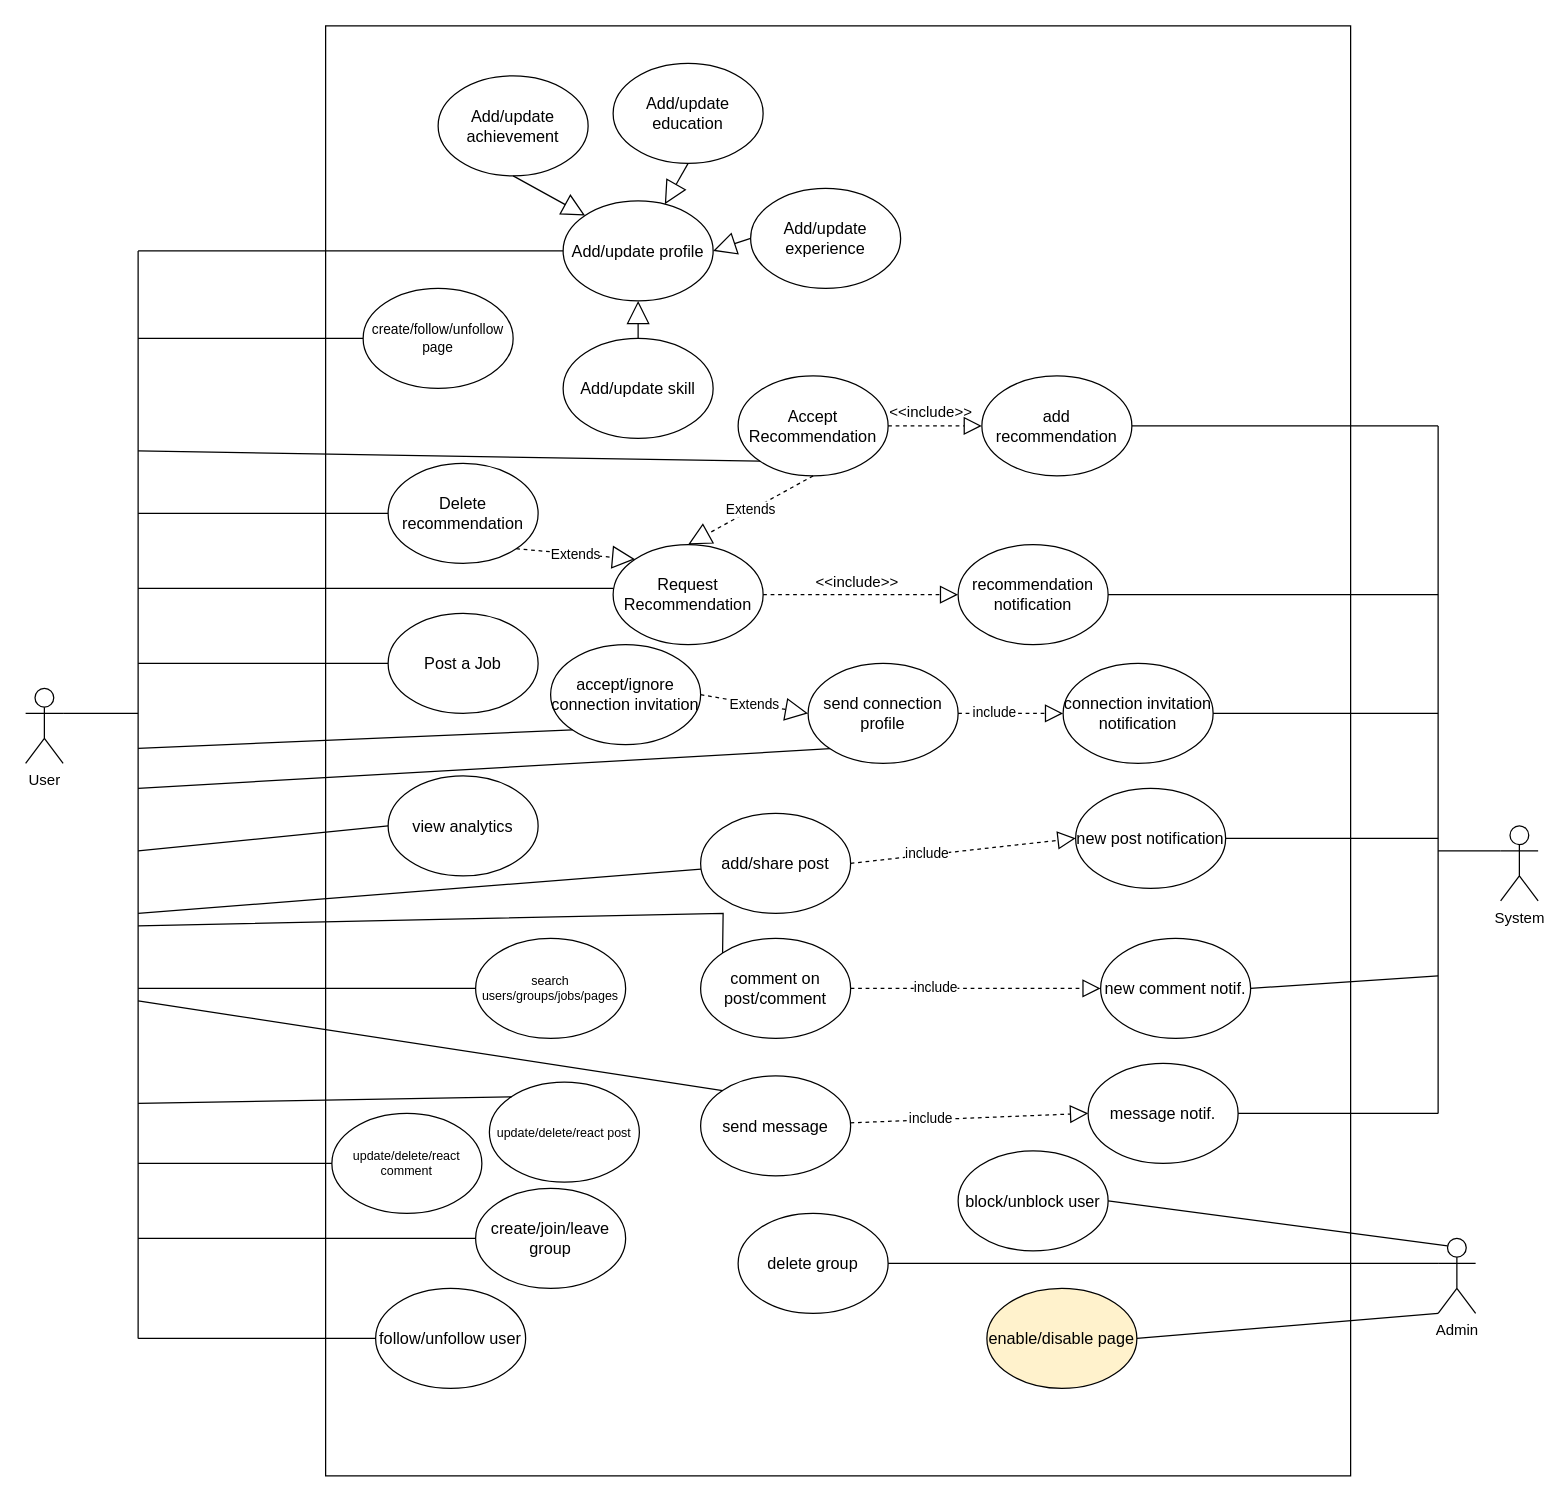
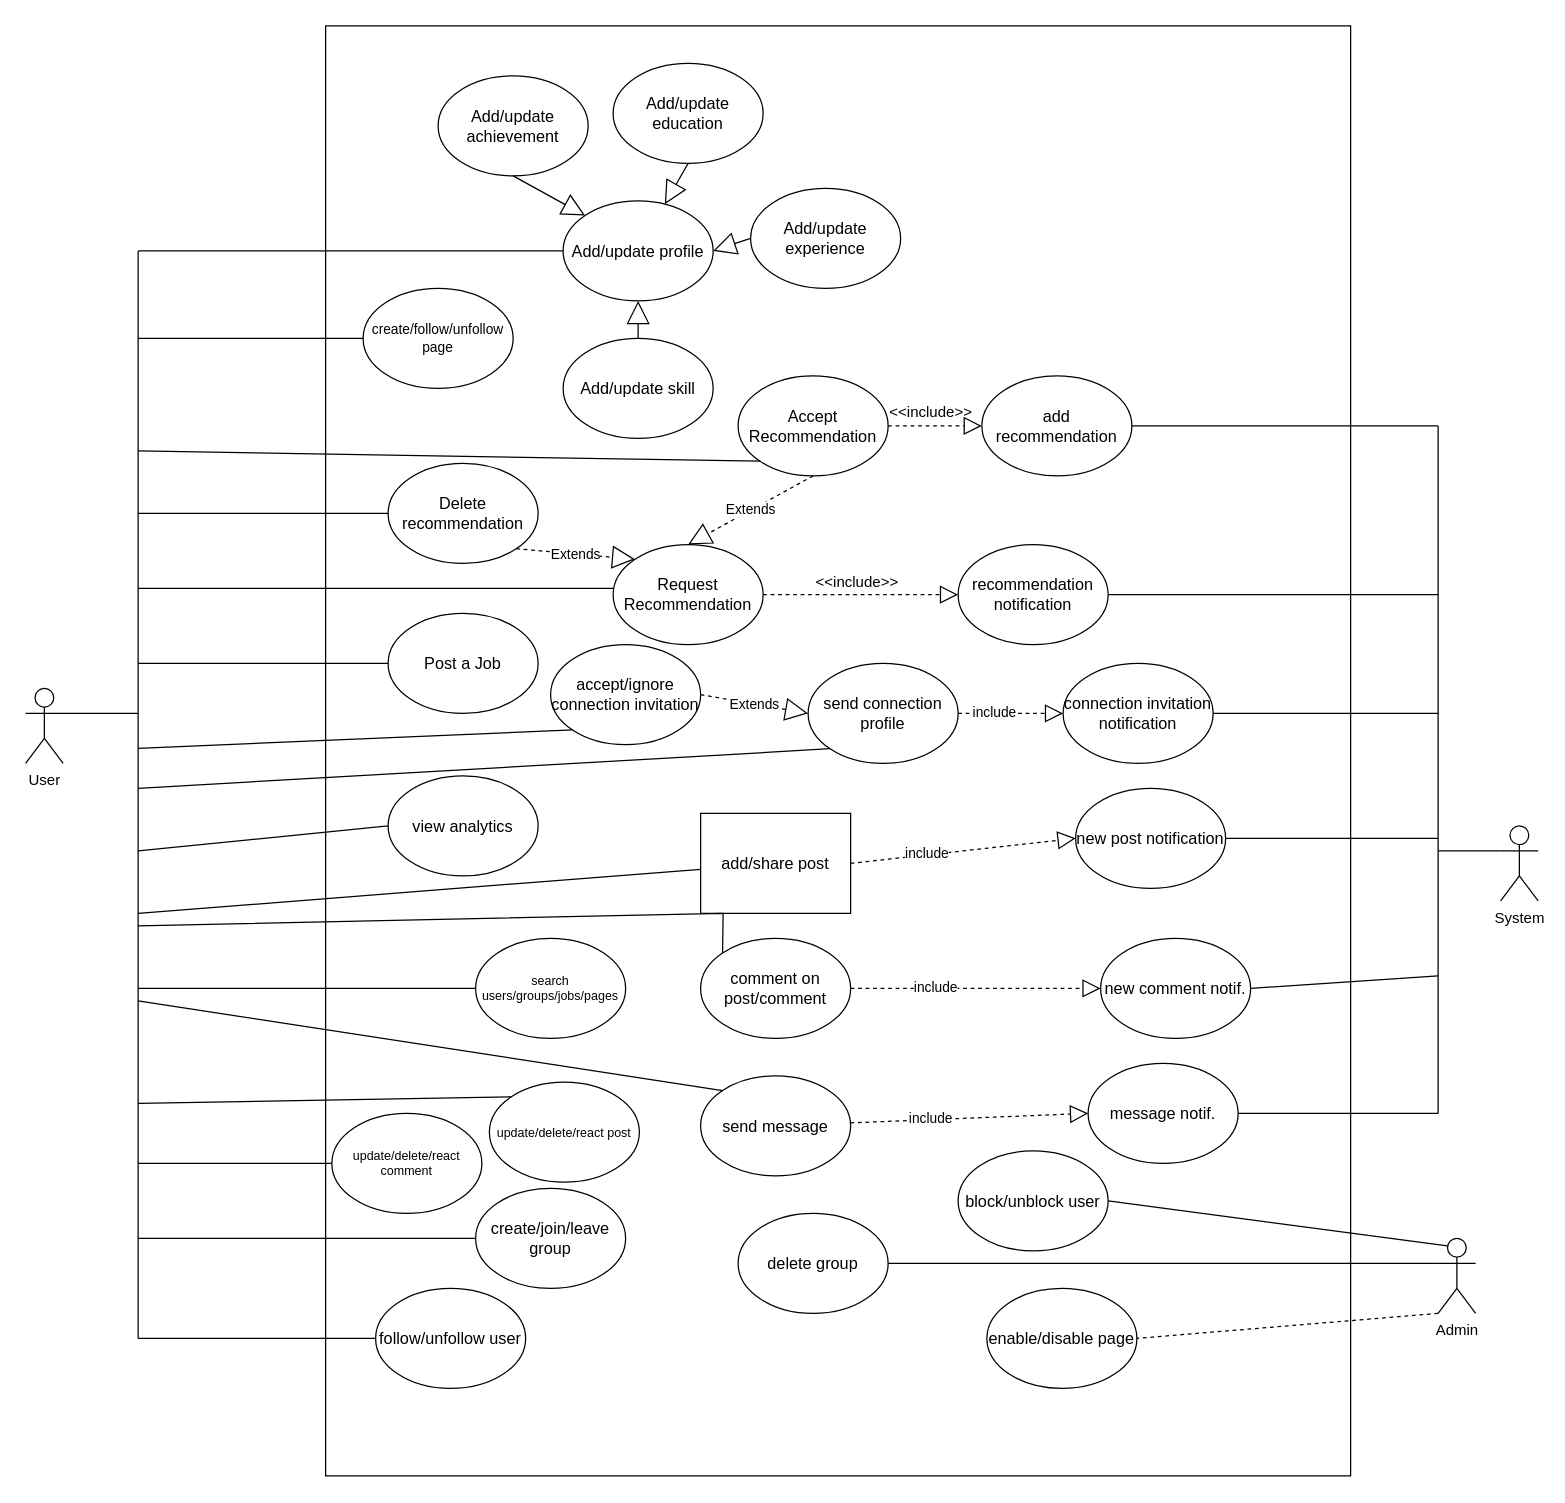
node "add/share post": shape ellipse -> rectangle
edge "Admin" -- "enable/disable page": style solid -> dashed
node "enable/disable page": fillcolor #fff2cc -> #ffffff
